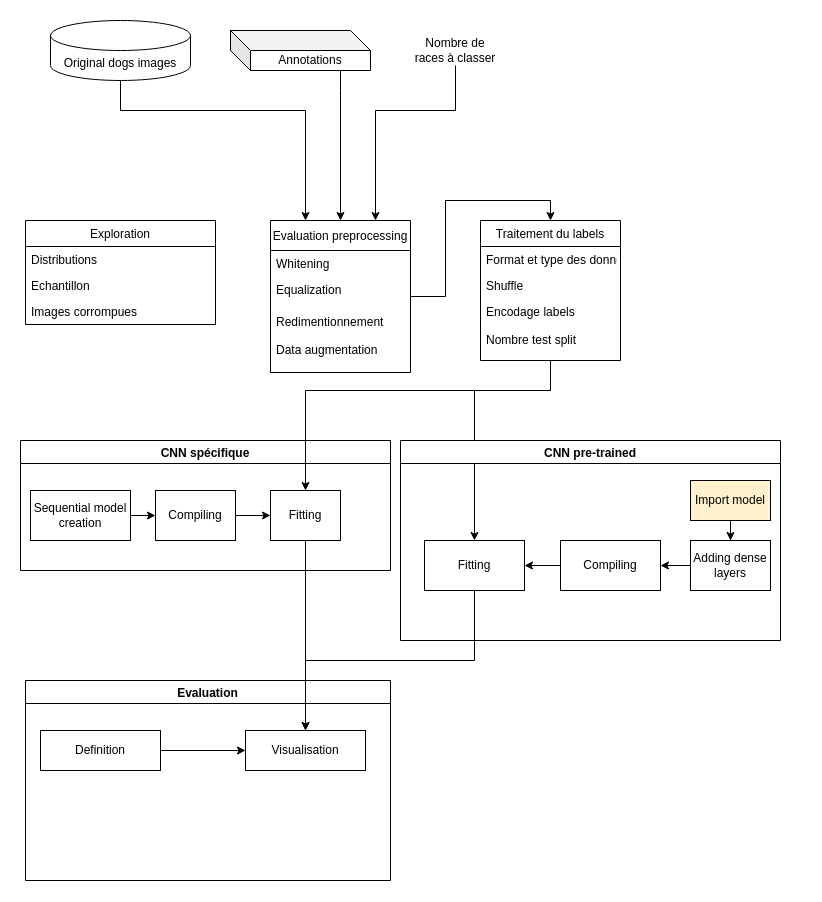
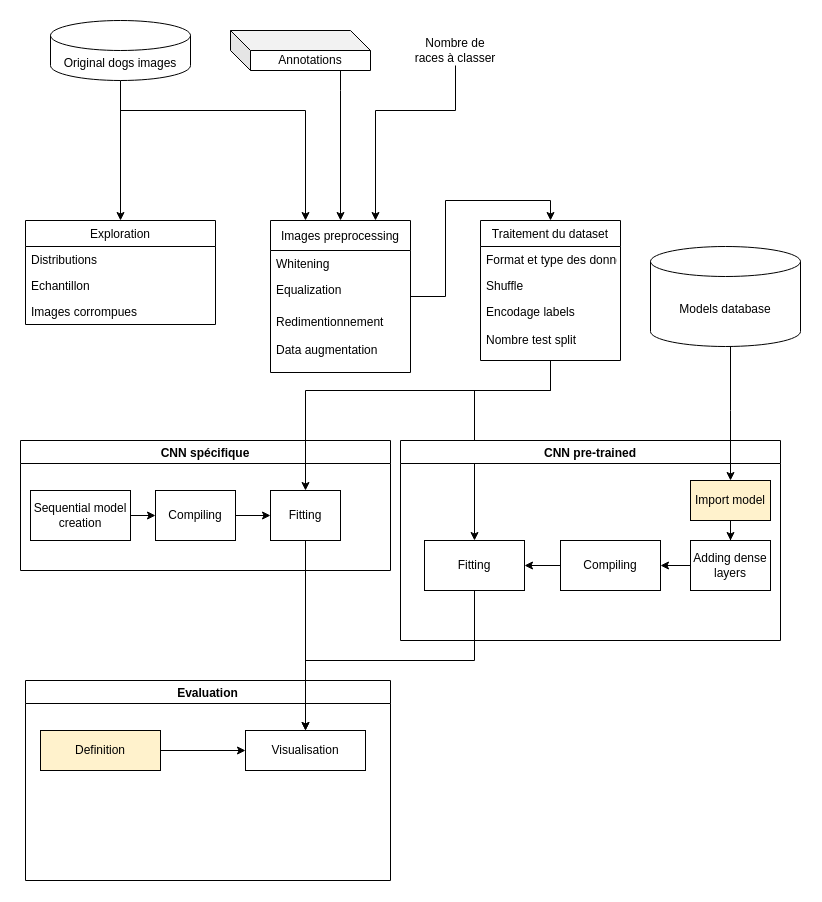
edge "Original dogs images" -> "Exploration": added
node "Traitement du labels": label "Traitement du labels" -> "Traitement du dataset"
node "Evaluation preprocessing": label "Evaluation preprocessing" -> "Images preprocessing"
node "Models database": added
edge "Models database" -> "Import model": added
node "Definition": fillcolor #ffffff -> #fff2cc
